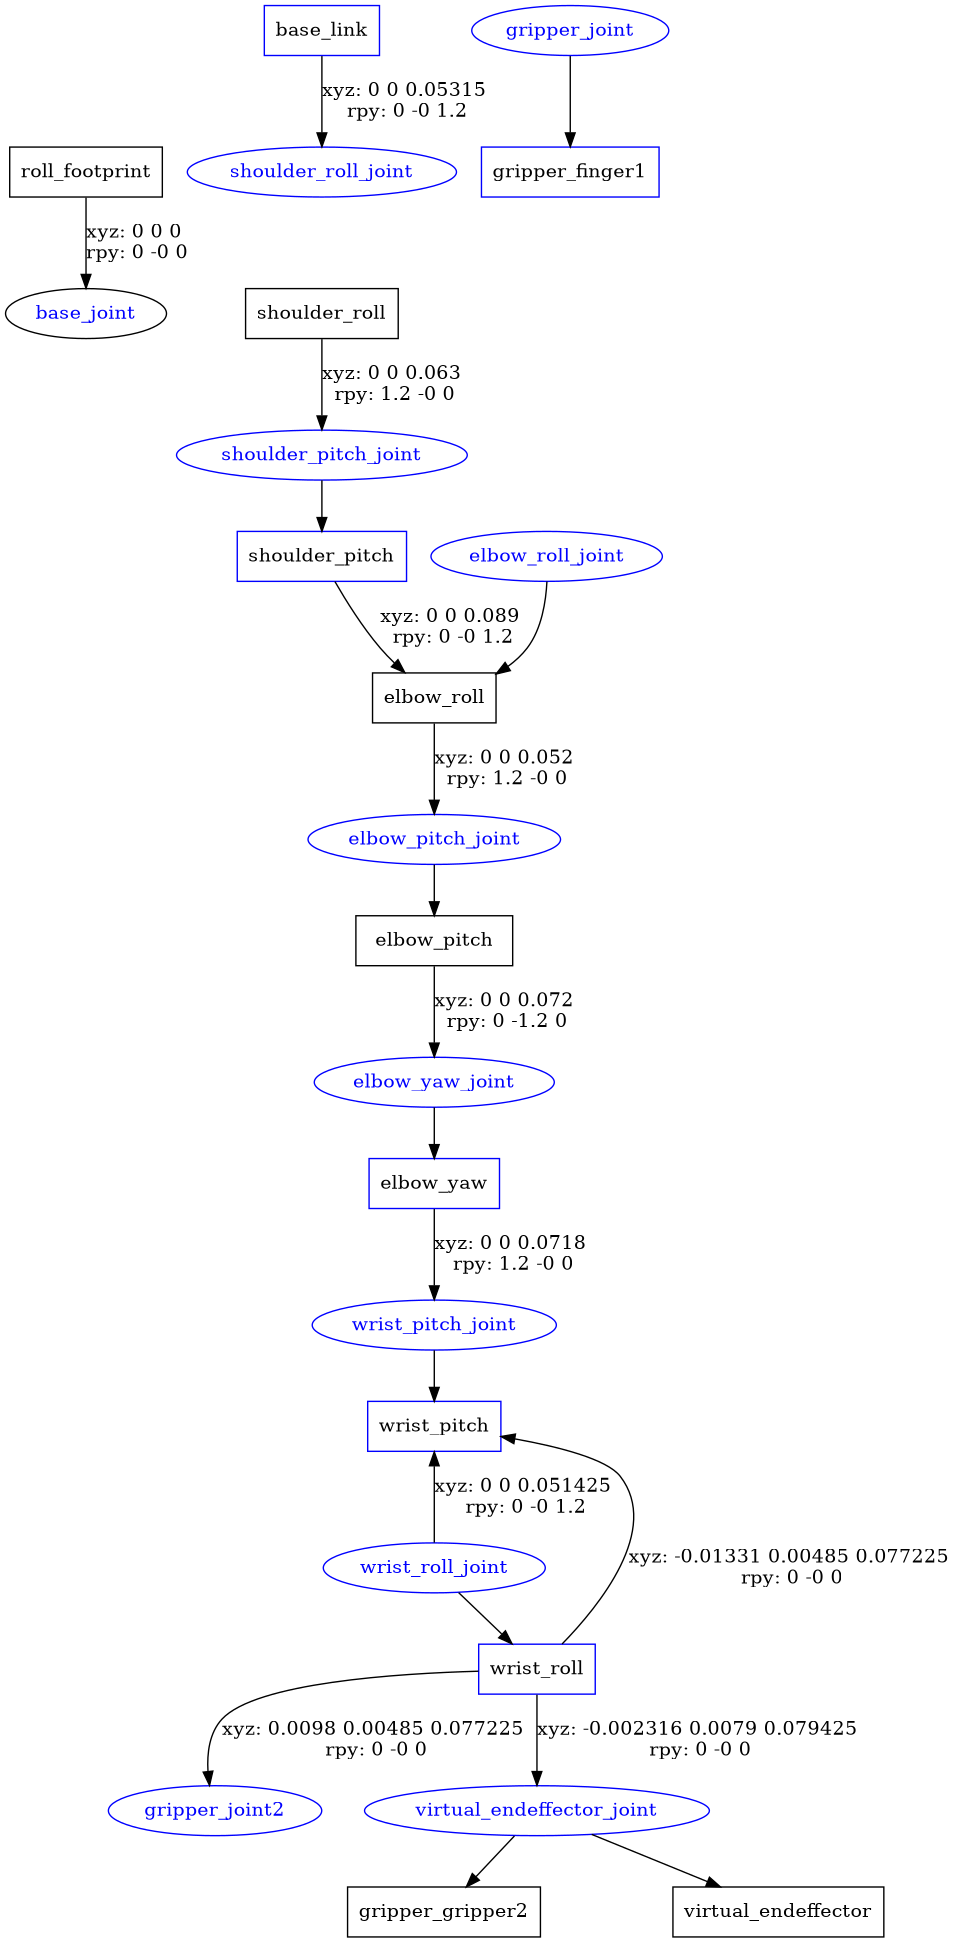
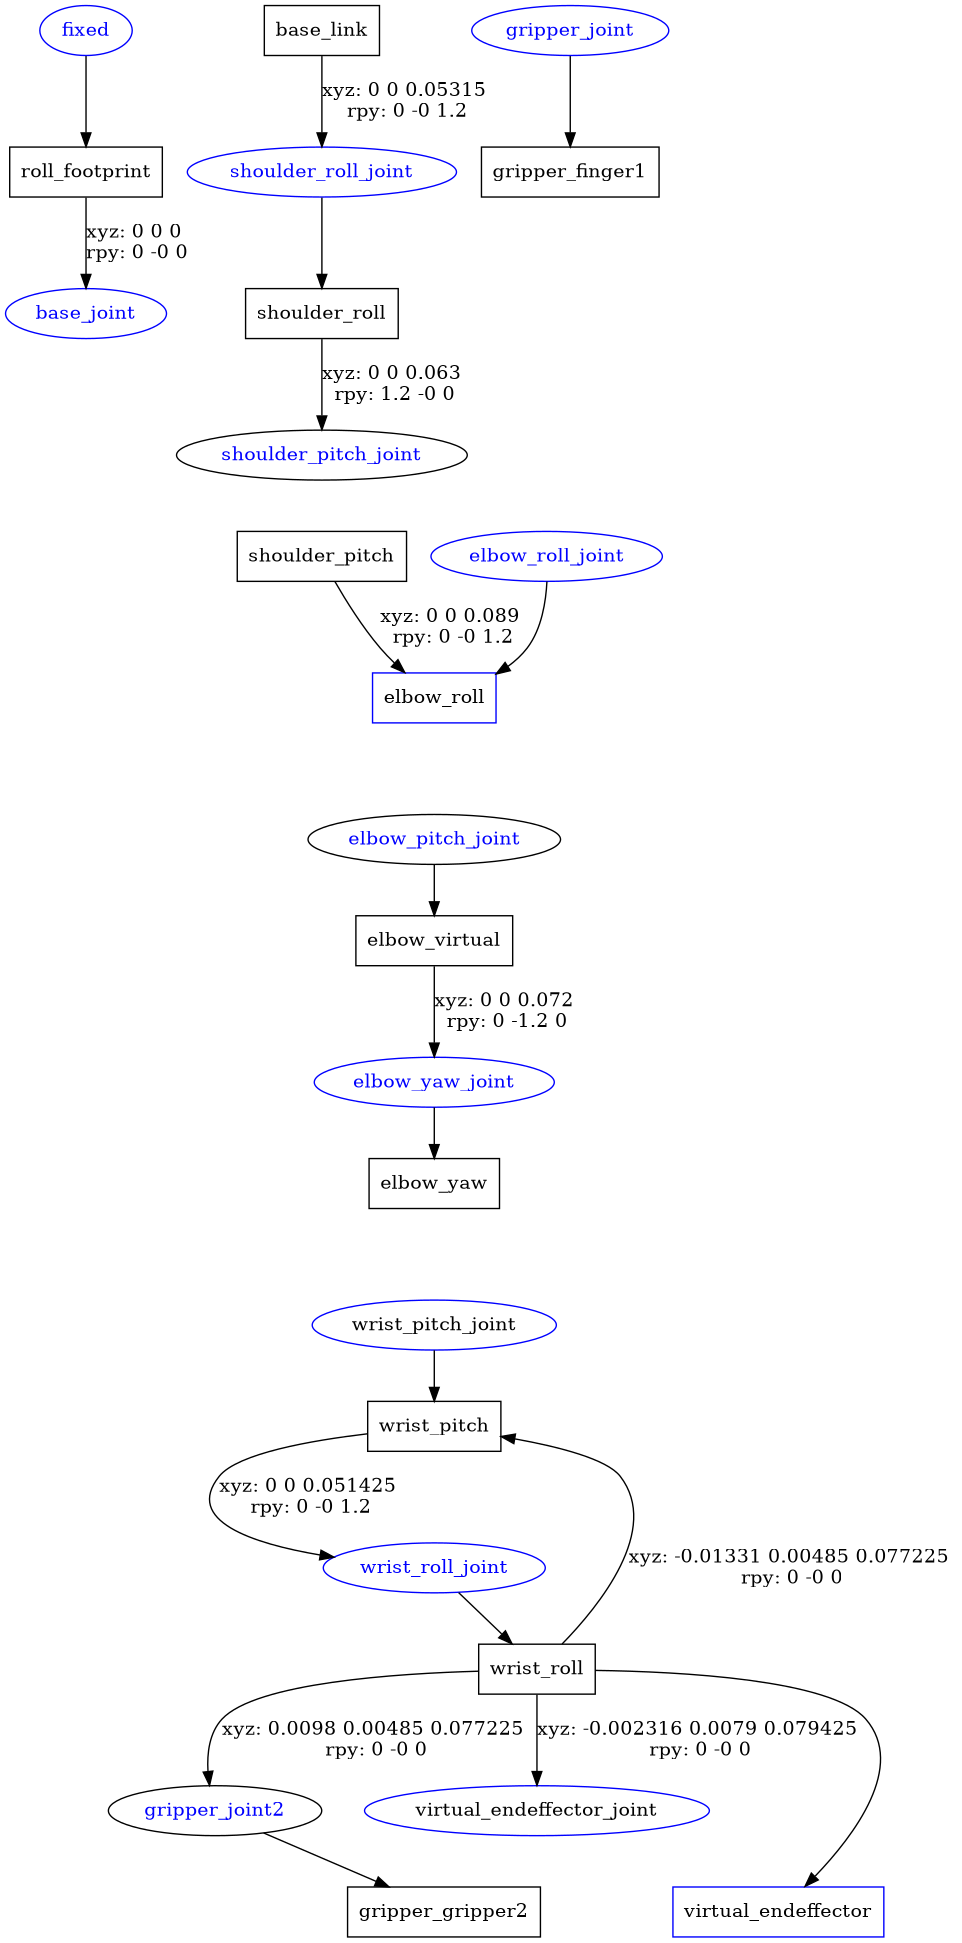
node "fixed": added
node "base_link": color blue -> black
node "gripper_finger1": color blue -> black
edge "shoulder_roll_joint" -> "shoulder_roll": added
node "base_joint": color black -> blue
node "shoulder_pitch_joint": color blue -> black
edge "shoulder_pitch_joint" -> "shoulder_pitch": removed
node "shoulder_pitch": color blue -> black
node "elbow_roll": color black -> blue
edge "elbow_roll" -> "elbow_pitch_joint": removed, label "xyz: 0 0 0.052 rpy: 1.2 -0 0"
node "elbow_pitch_joint": color blue -> black
node "elbow_pitch": label "elbow_pitch" -> "elbow_virtual"
node "elbow_yaw": color blue -> black
edge "elbow_yaw" -> "wrist_pitch_joint": removed, label "xyz: 0 0 0.0718 rpy: 1.2 -0 0"
node "wrist_pitch_joint": fontcolor blue -> black
node "wrist_pitch": color blue -> black
edge "wrist_roll_joint" -> "wrist_pitch": reversed
node "wrist_roll": color blue -> black
node "gripper_joint2": color blue -> black
node "virtual_endeffector_joint": fontcolor blue -> black
edge "virtual_endeffector_joint" -> "gripper_gripper2": now "gripper_joint2" -> "gripper_gripper2"
edge "virtual_endeffector_joint" -> "virtual_endeffector": now "wrist_roll" -> "virtual_endeffector"
node "virtual_endeffector": color black -> blue
